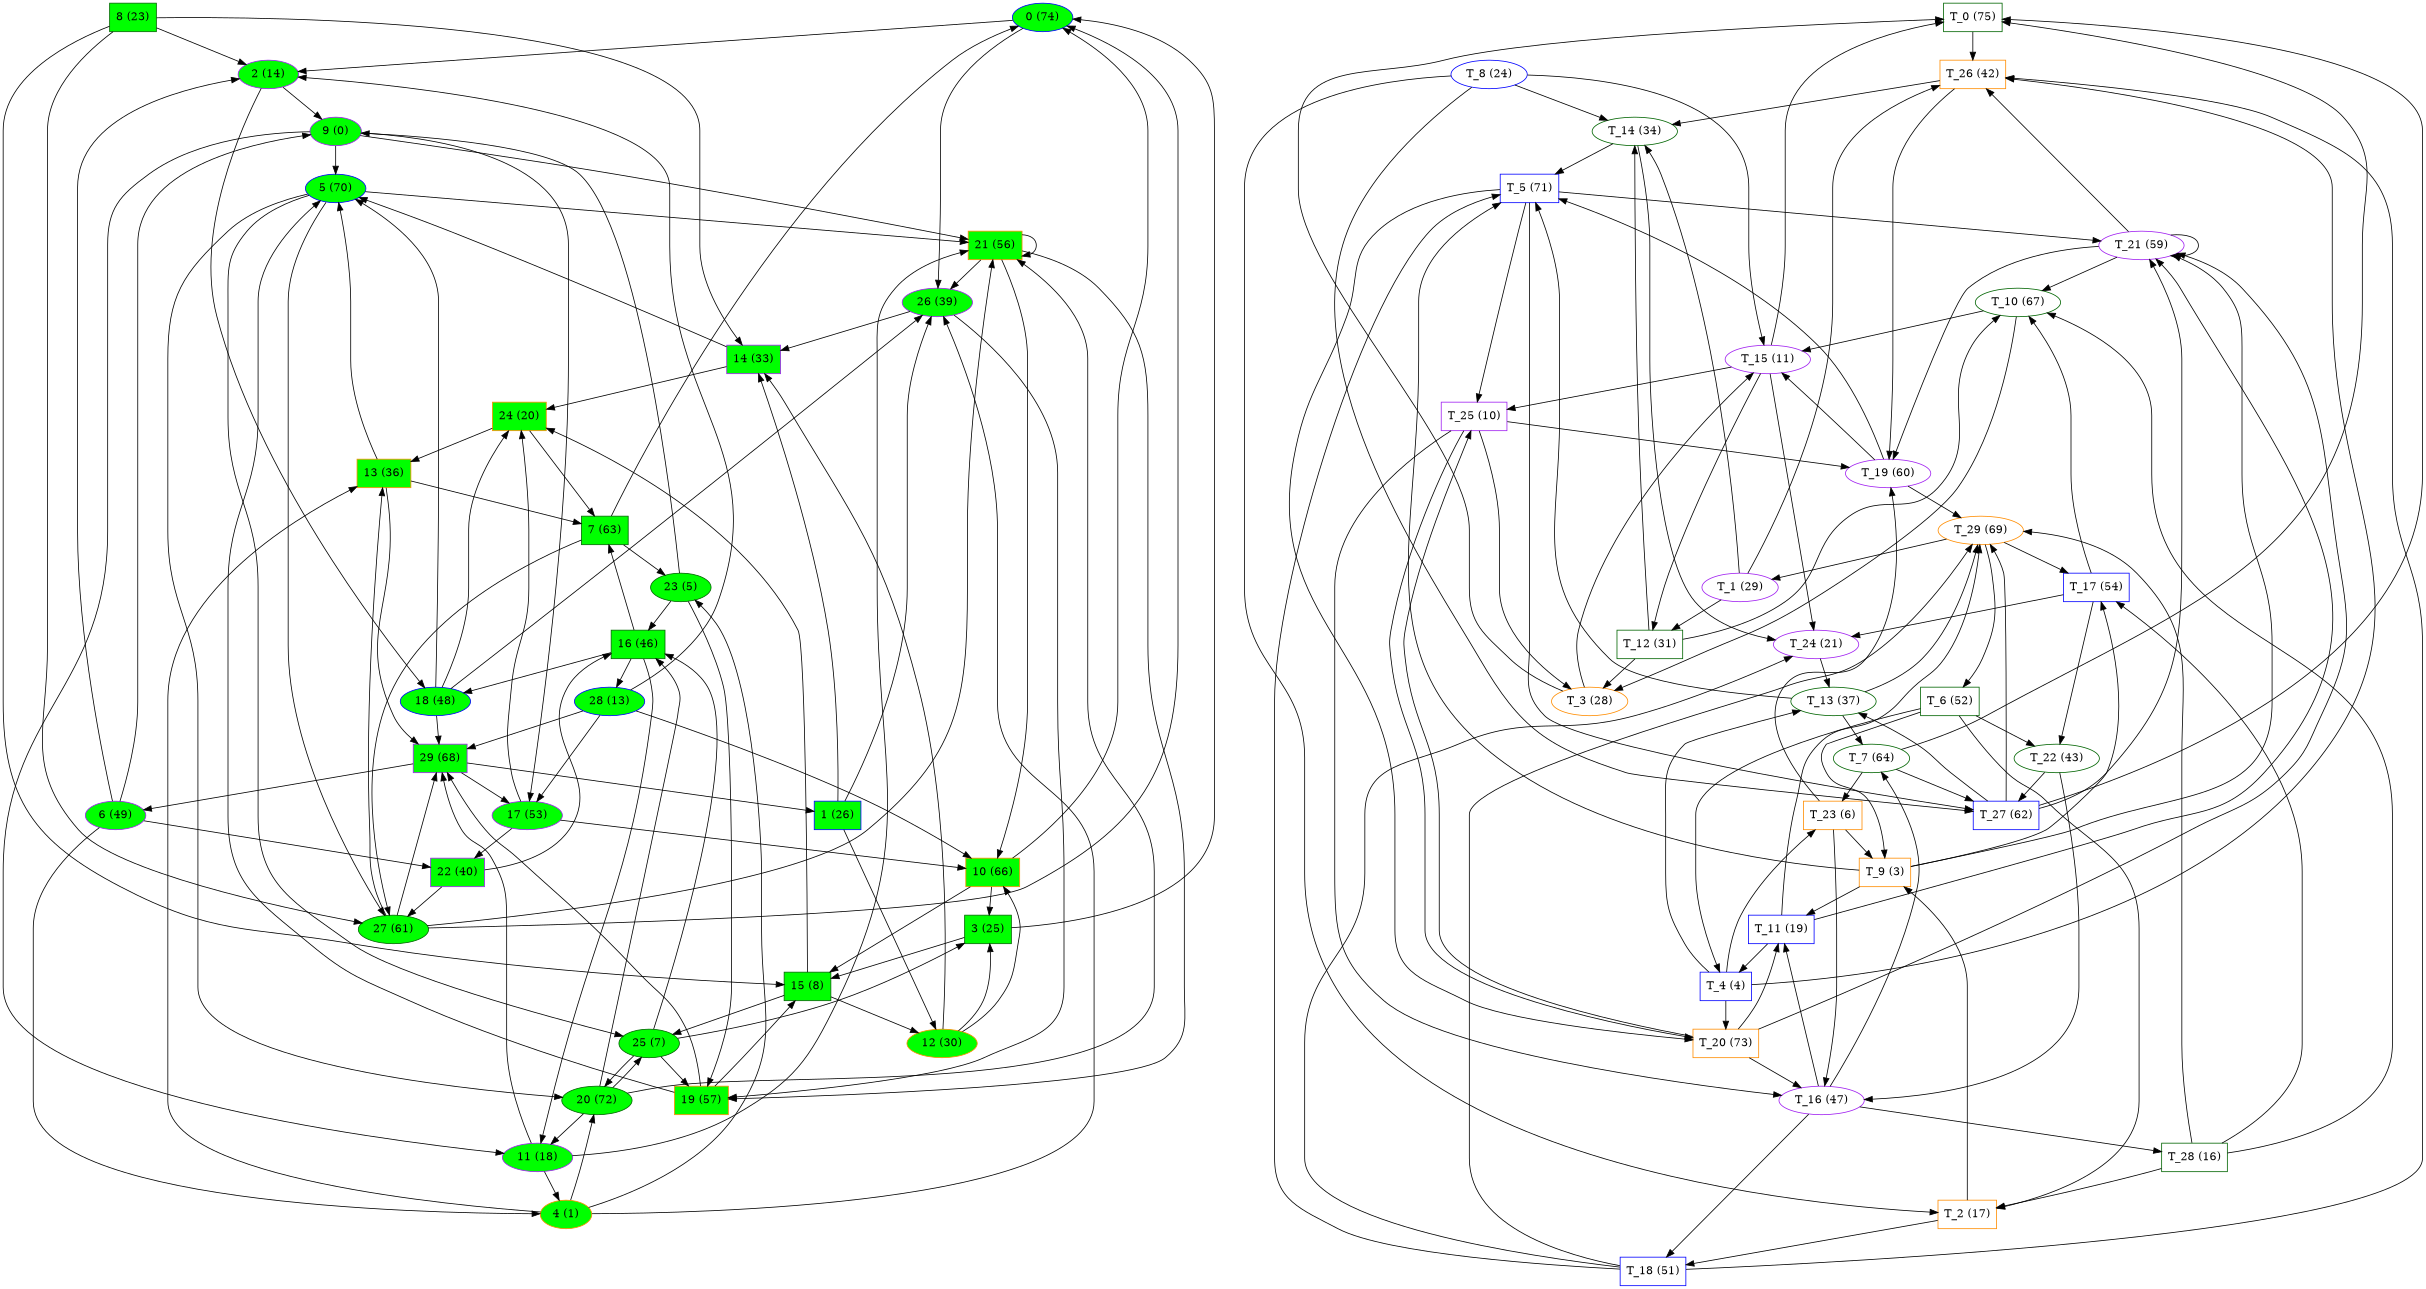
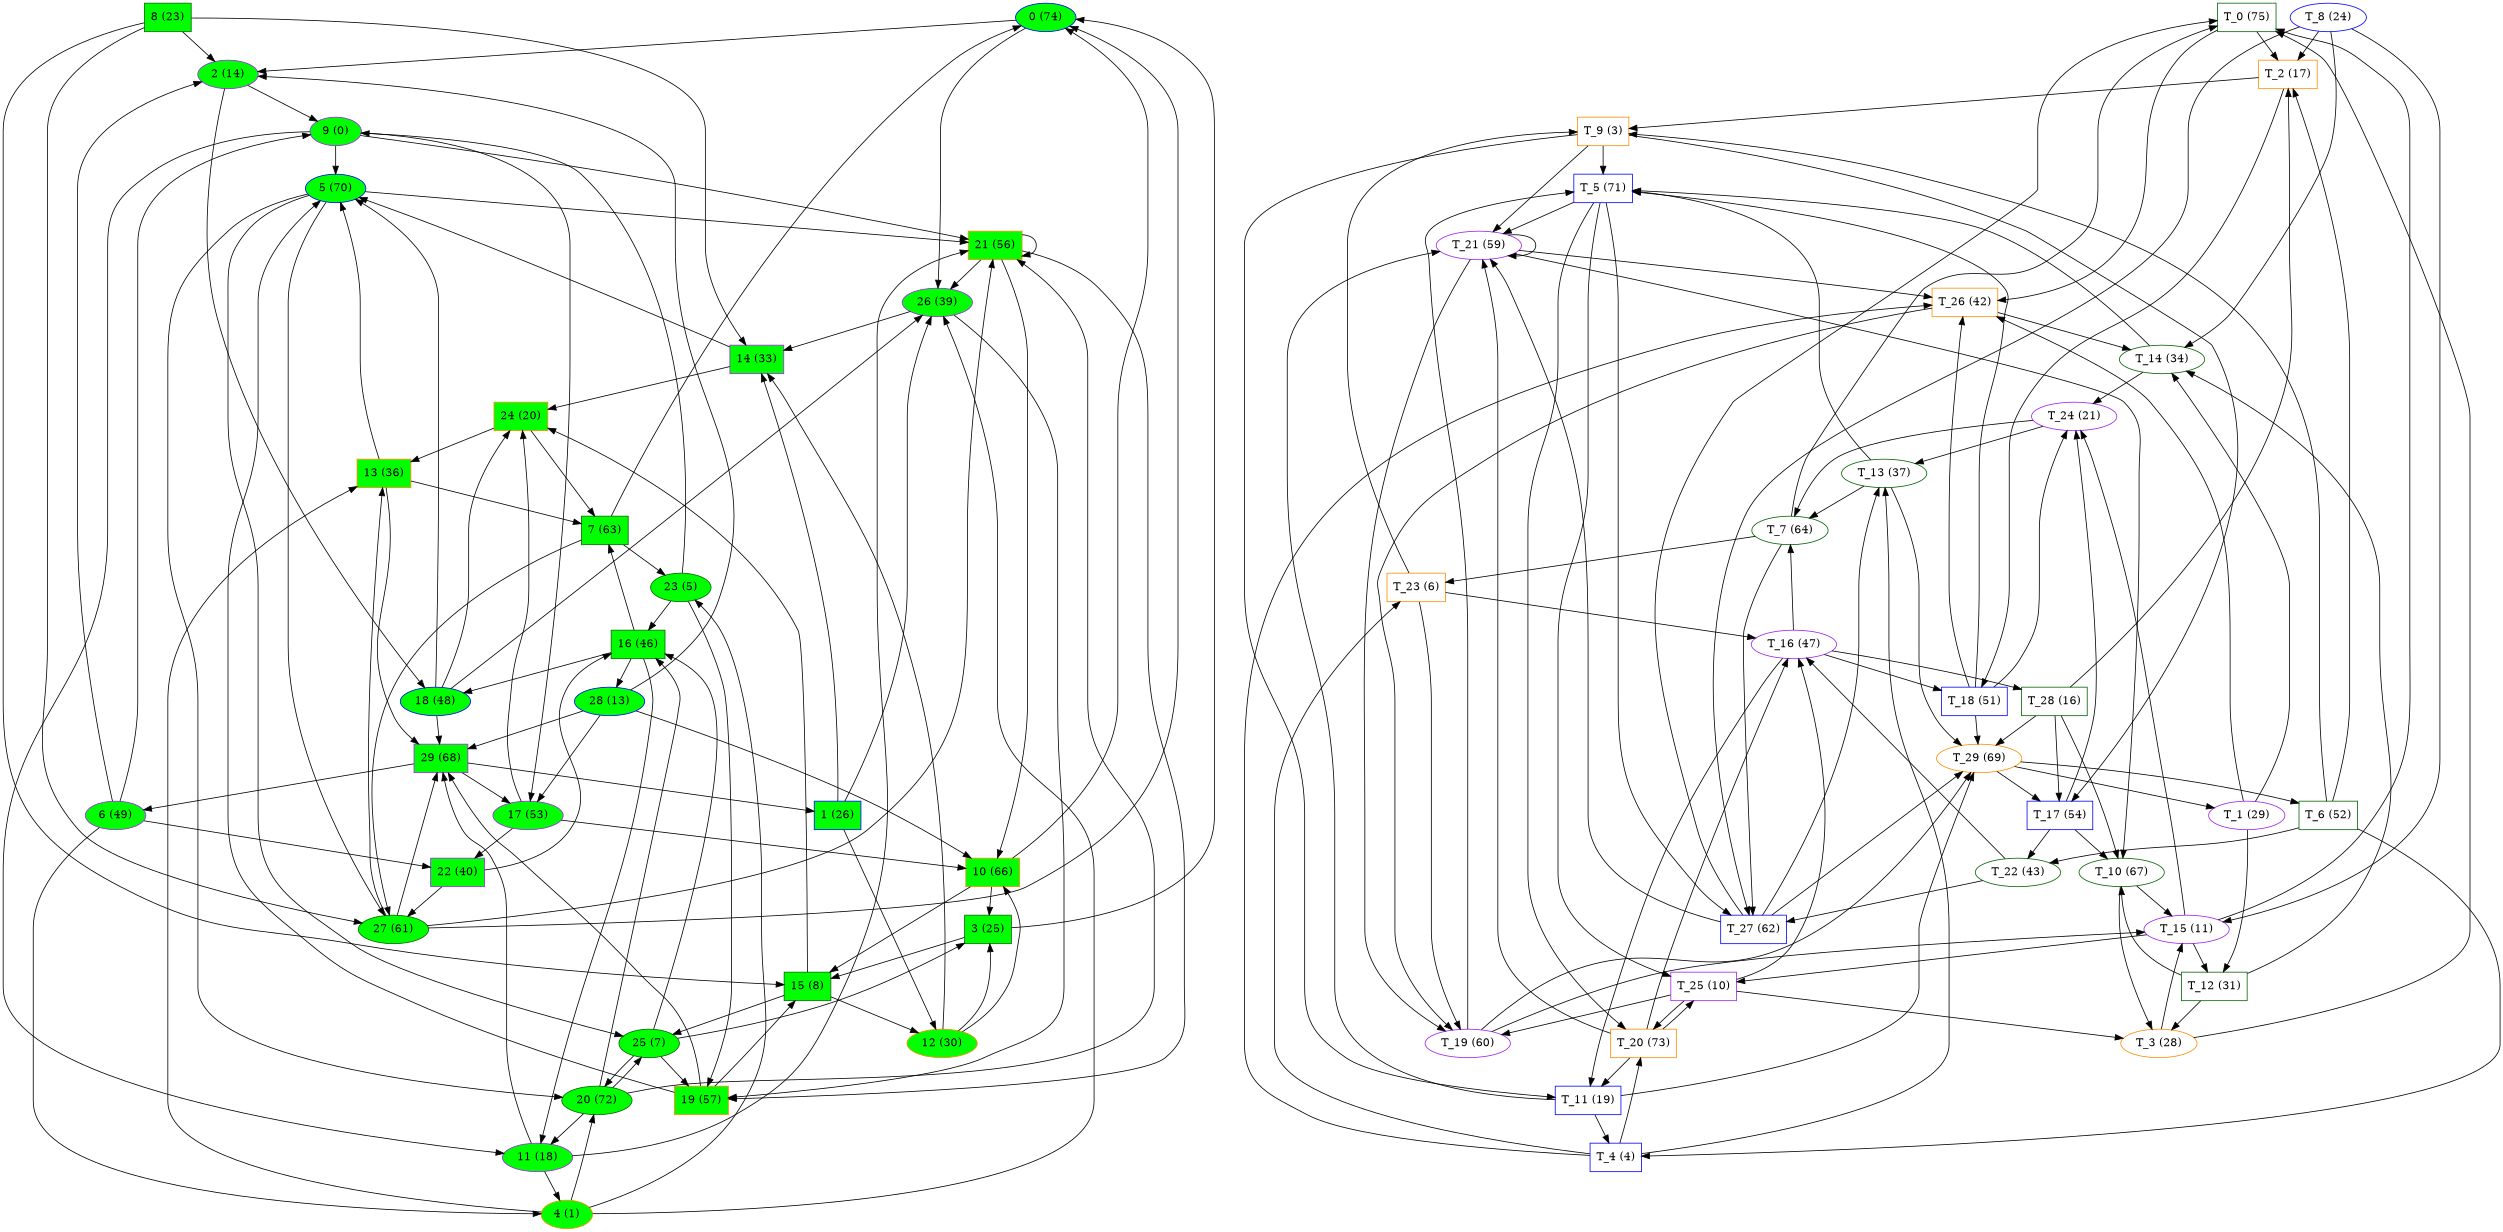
edge "T_0 (75)" -> "T_2 (17)": added
edge "T_24 (21)" -> "T_7 (64)": added
